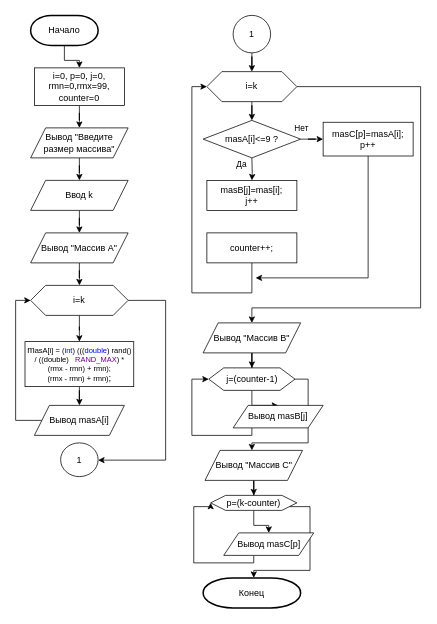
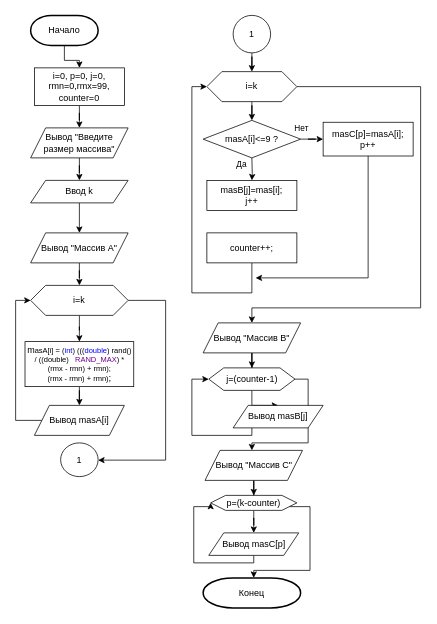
node "Ввод k": size 98x30 -> 98x23
node "Вывод masC[p]": moved (269, 544) -> (254, 544)
